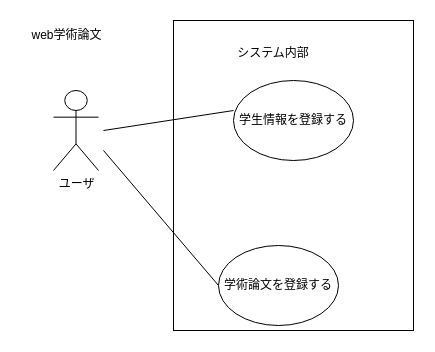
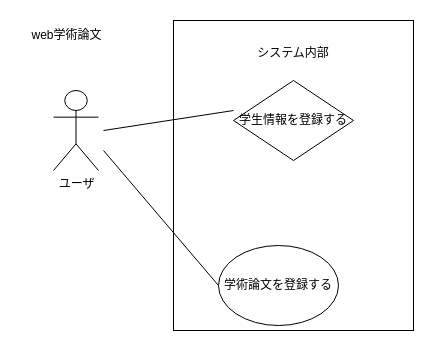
node "システム内部": moved (274, 54) -> (294, 54)
node "学生情報を登録する": shape ellipse -> diamond
